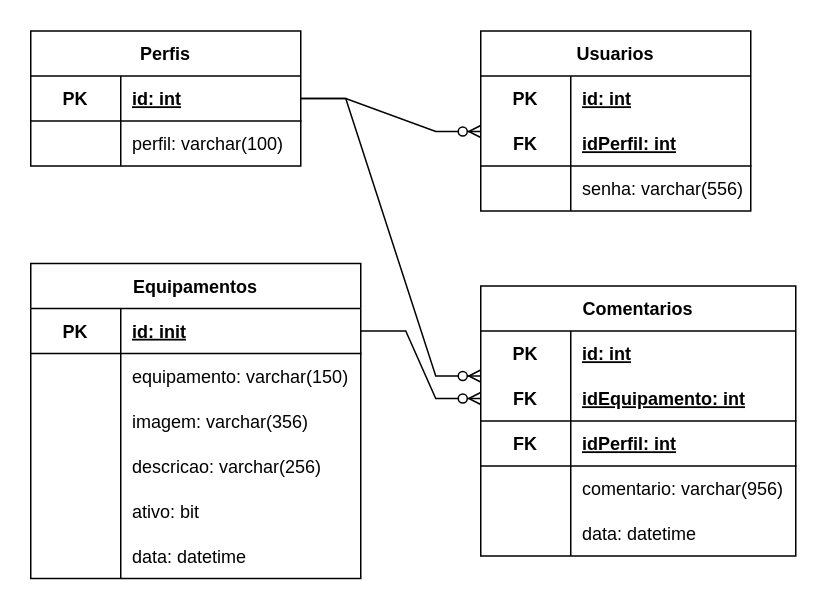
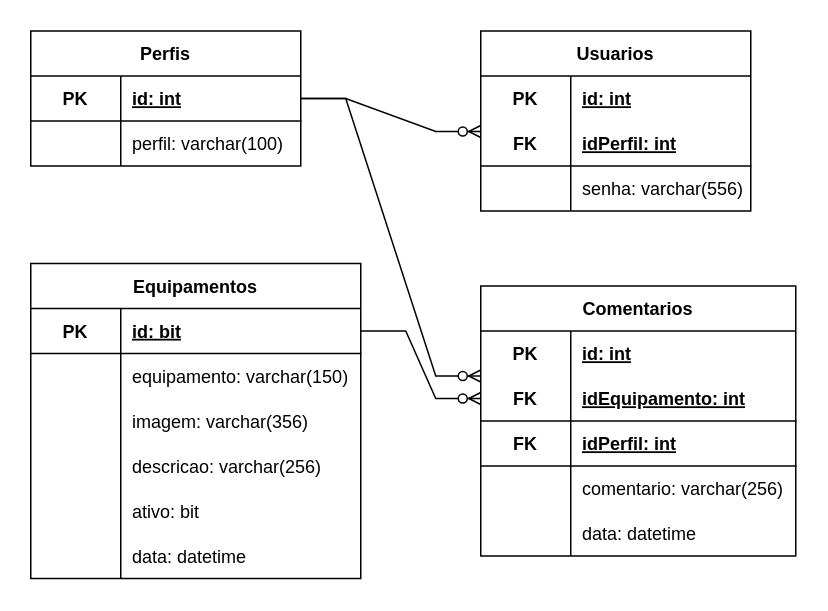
node "id: init": label "id: init" -> "id: bit"
node "comentario: varchar(956)": label "comentario: varchar(956)" -> "comentario: varchar(256)"
